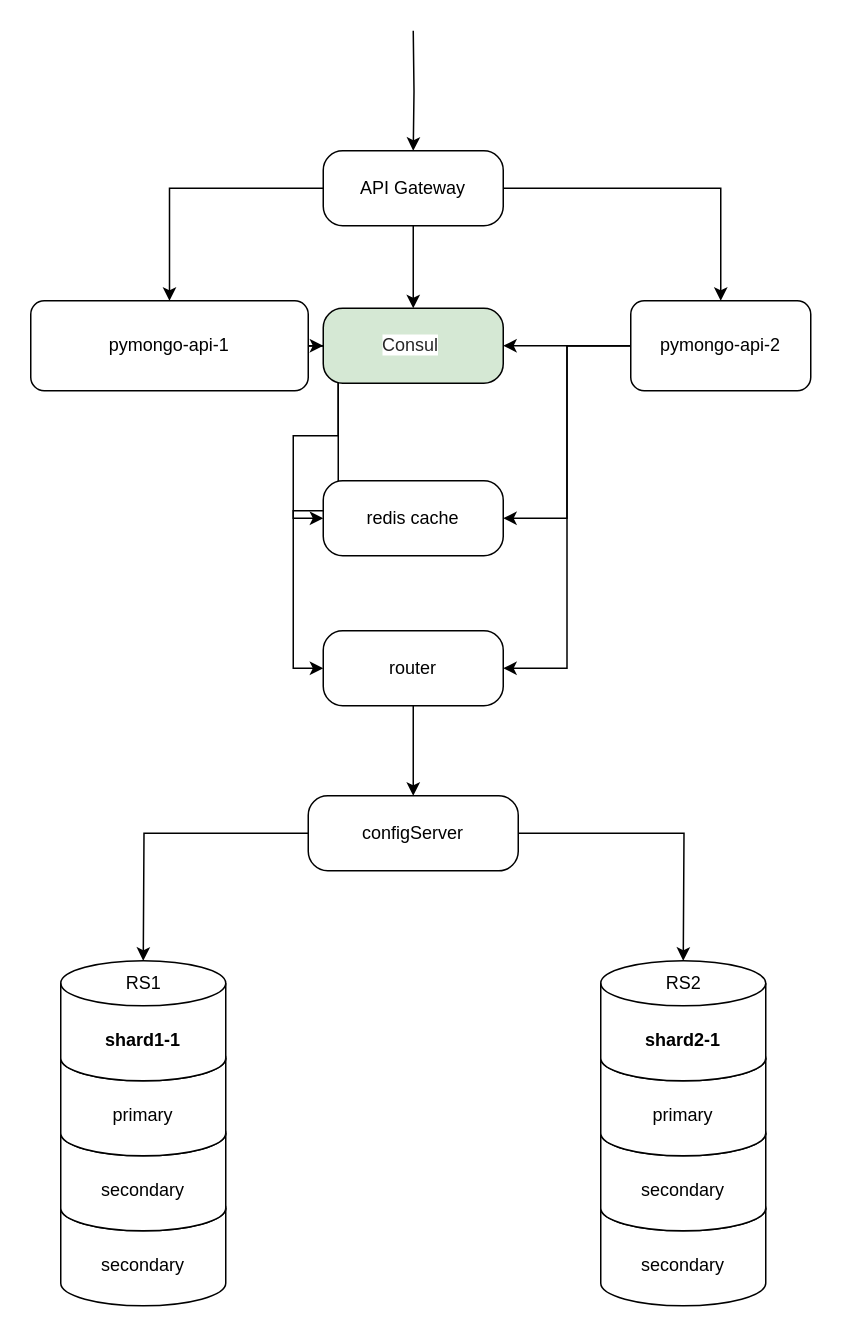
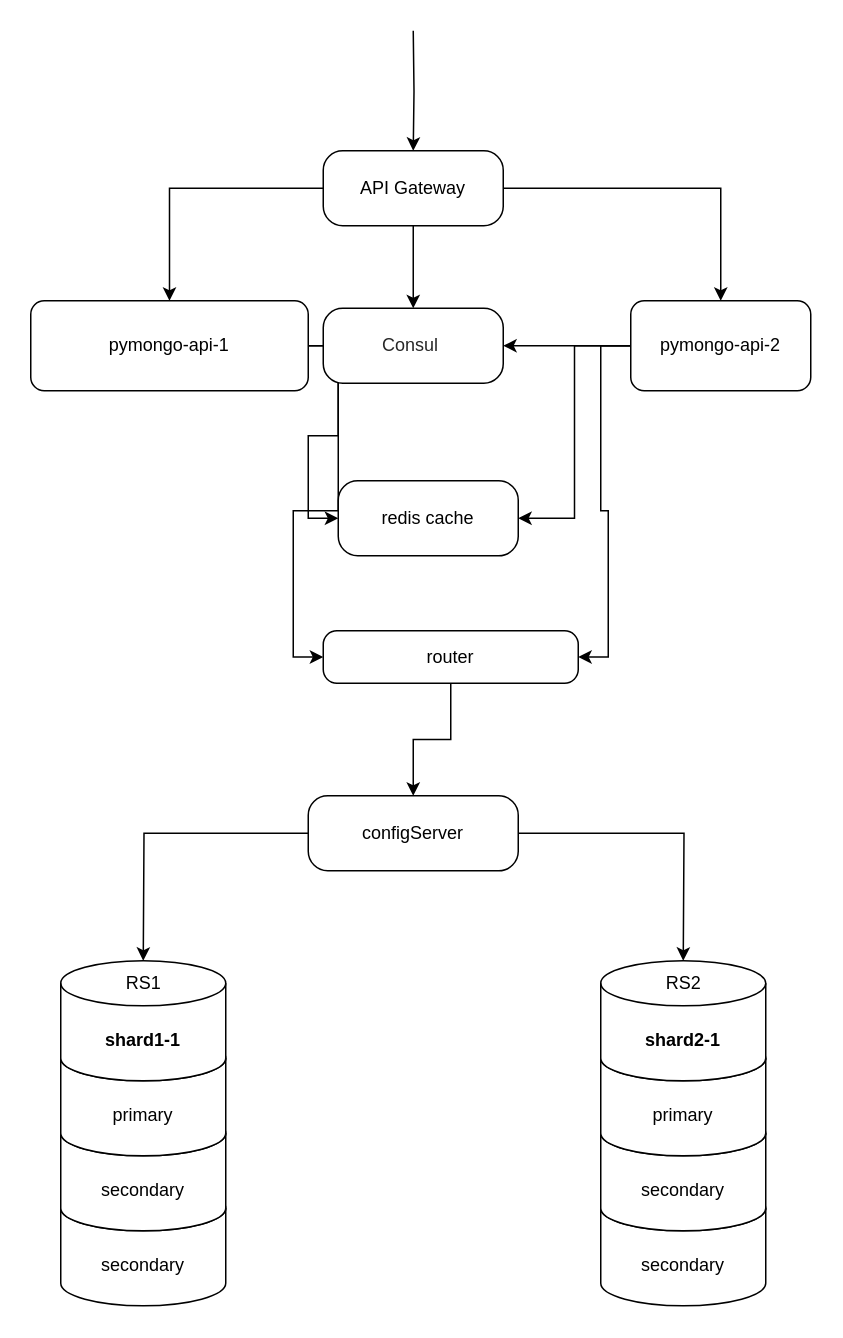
edge "pymongo-api-1" -> "Consul": removed
node "Consul": fillcolor #d5e8d4 -> #ffffff
node "redis cache": moved (413, 518) -> (428, 518)
node "router": size 180x75 -> 255x53
